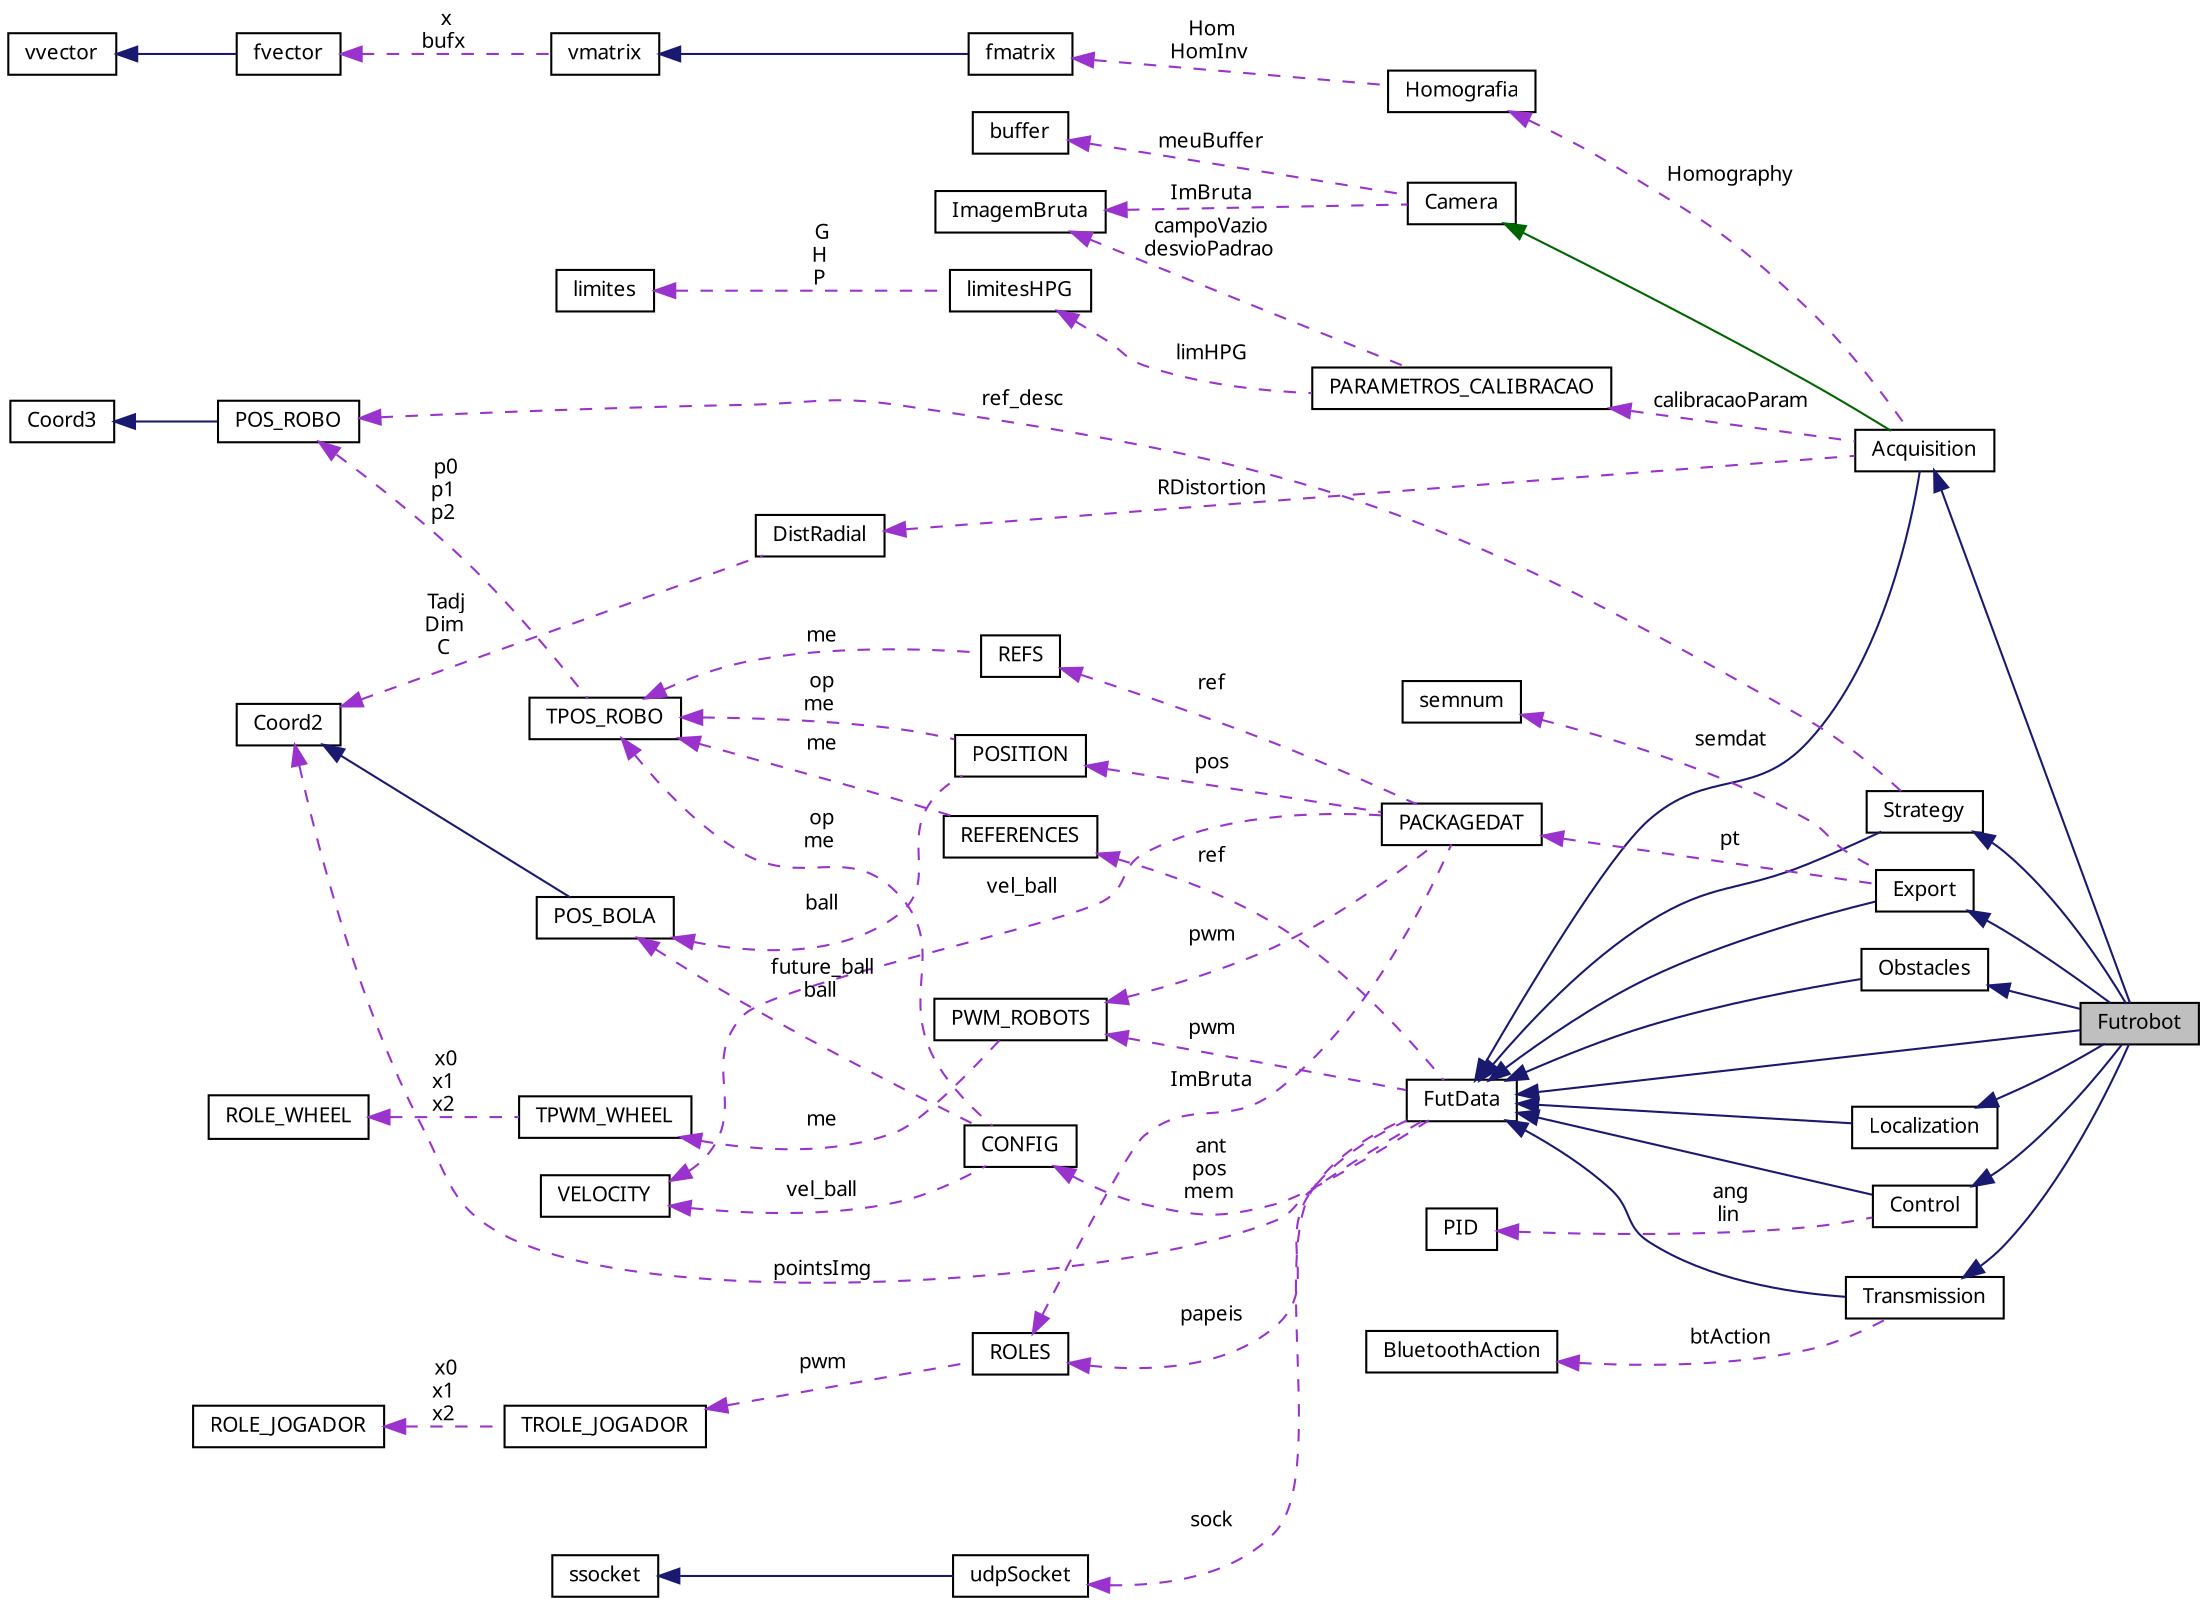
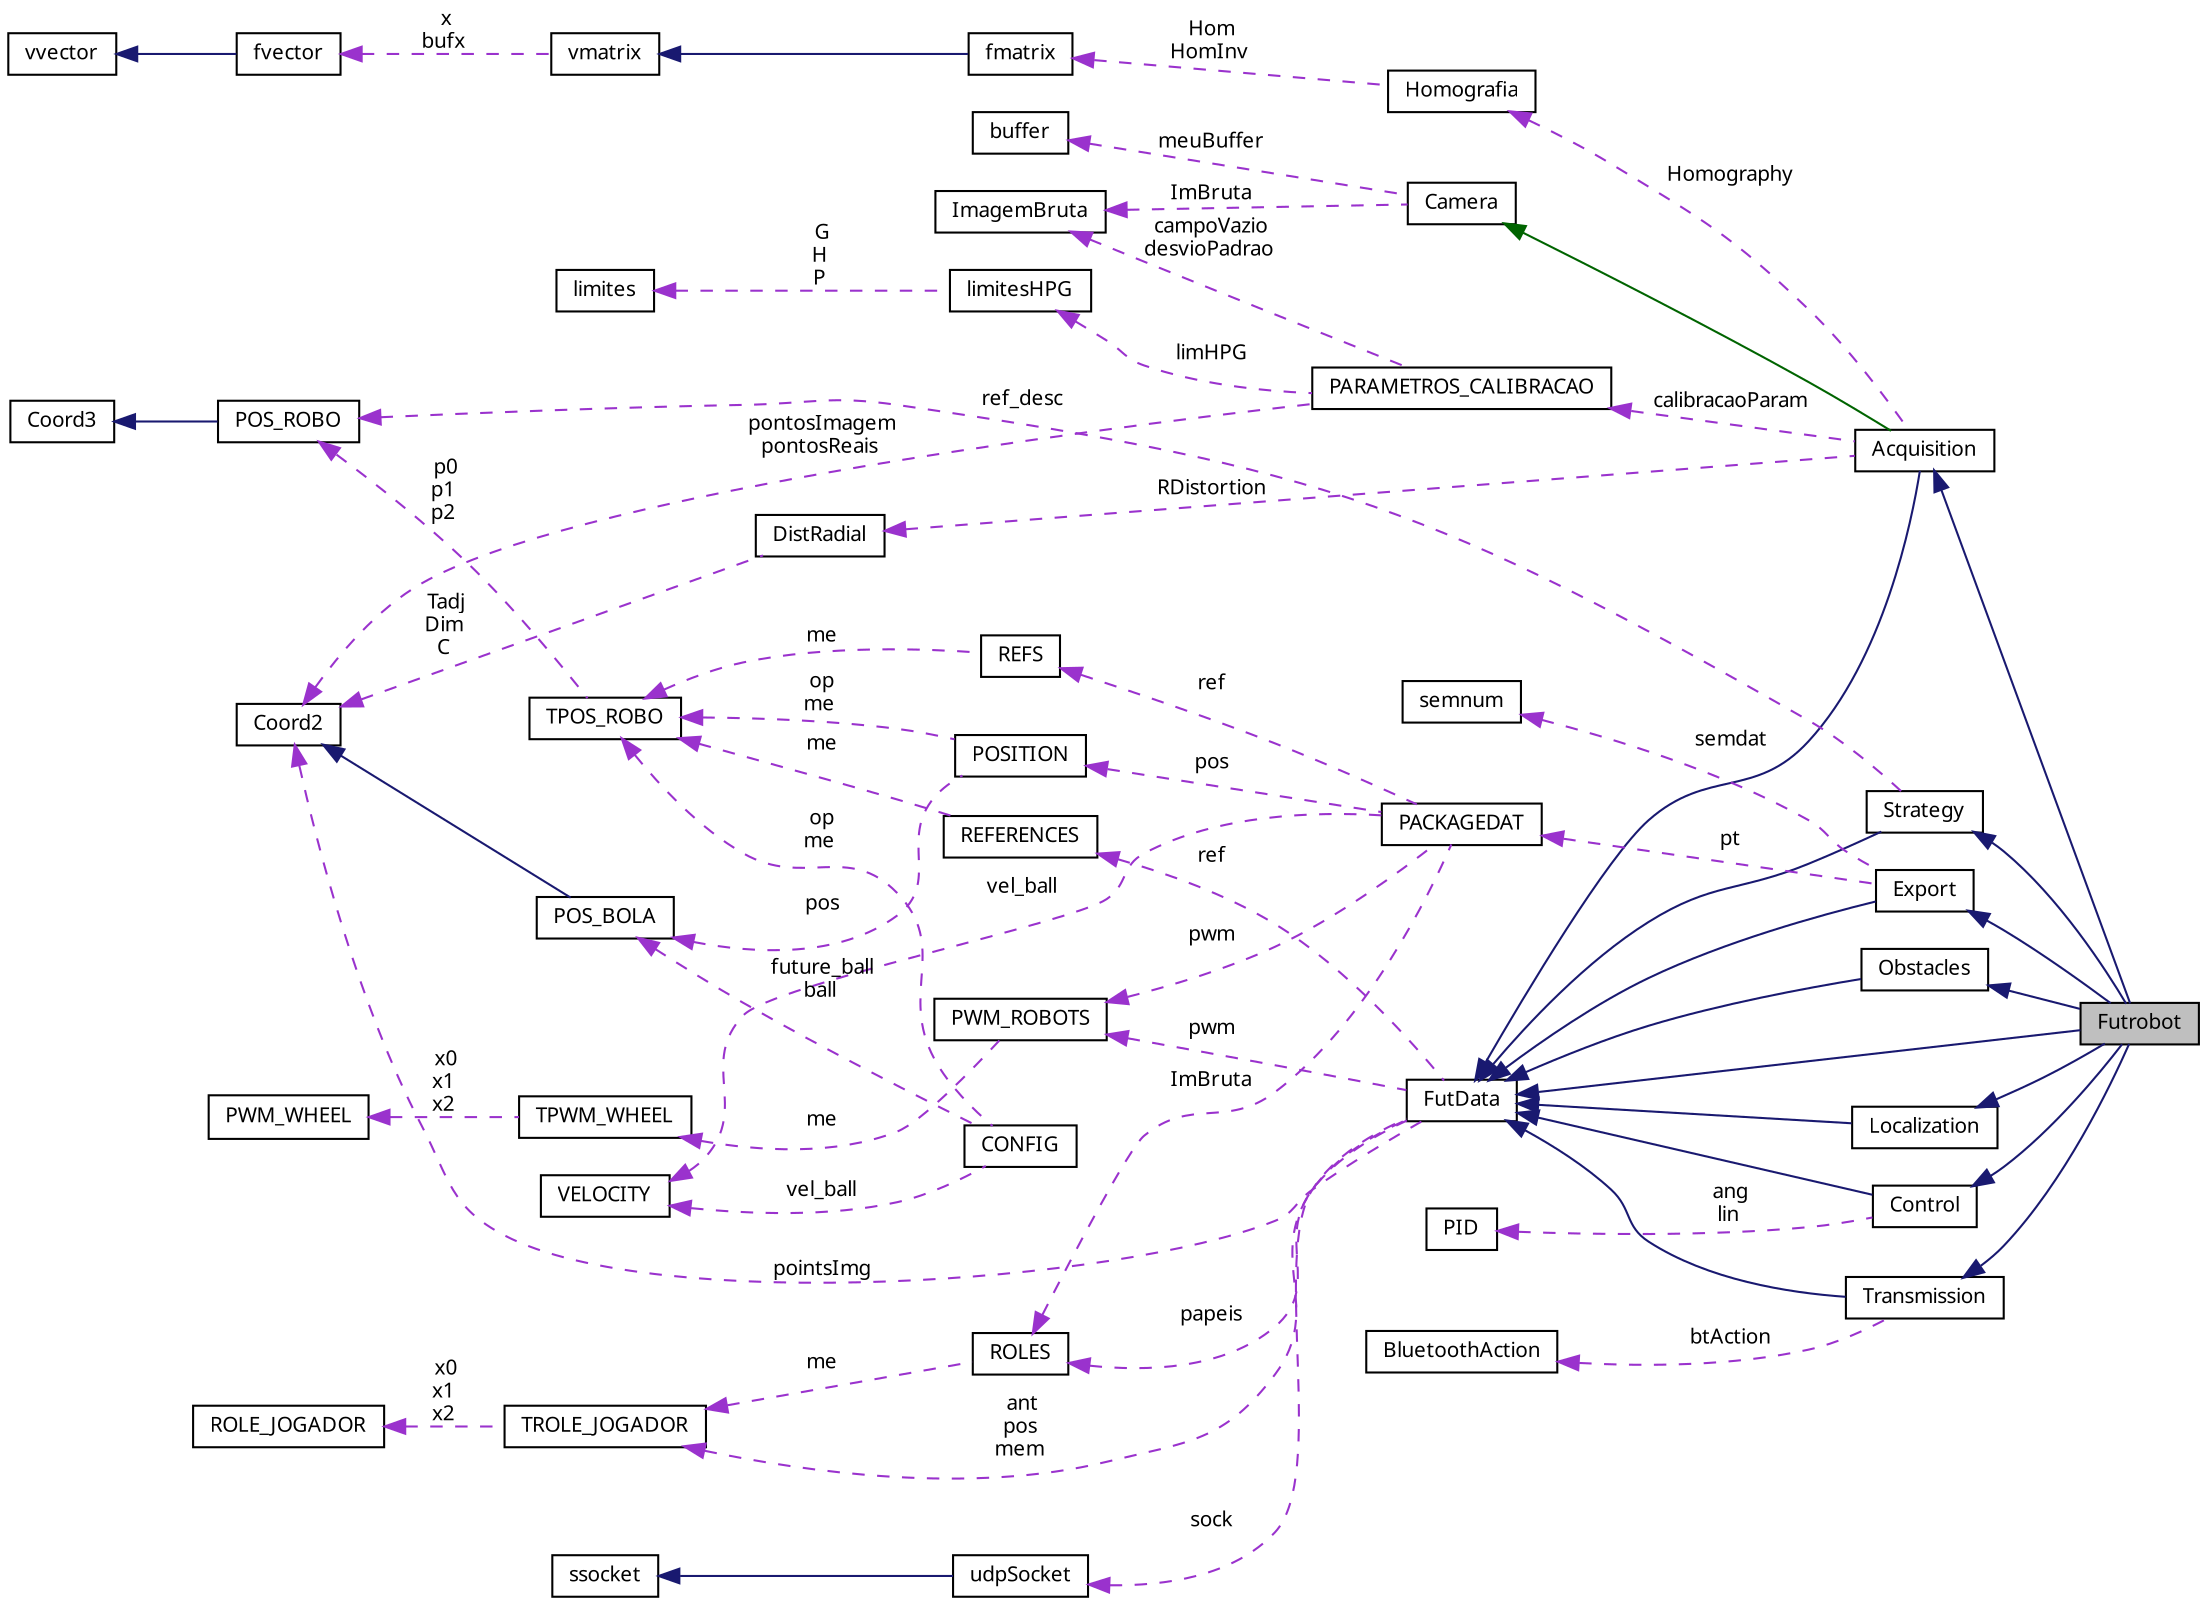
edge "PARAMETROS_CALIBRACAO" -> "Coord2": added, label "pontosImagem pontosReais"
edge "POSITION" -> "POS_BOLA": label " ball" -> " pos"
node "ROLE_WHEEL": label "ROLE_WHEEL" -> "PWM_WHEEL"
edge "FutData" -> "CONFIG": now "FutData" -> "TROLE_JOGADOR"
edge "ROLES" -> "TROLE_JOGADOR": label " pwm" -> " me"
